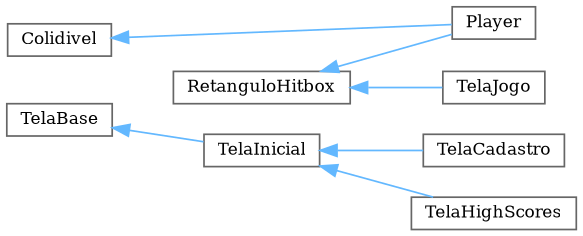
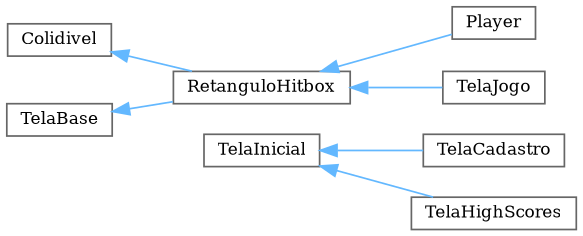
edge "Player" -> "Colidivel": now "RetanguloHitbox" -> "Colidivel"
edge "TelaInicial" -> "TelaBase": now "RetanguloHitbox" -> "TelaBase"
